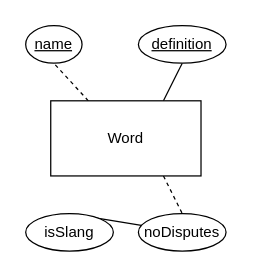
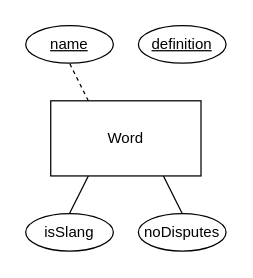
node "name": size 56x38 -> 88x38
edge "definition" -- "Word": removed
edge "Word" -- "noDisputes": style dashed -> solid
edge "isSlang" -- "noDisputes": now "isSlang" -- "Word"
